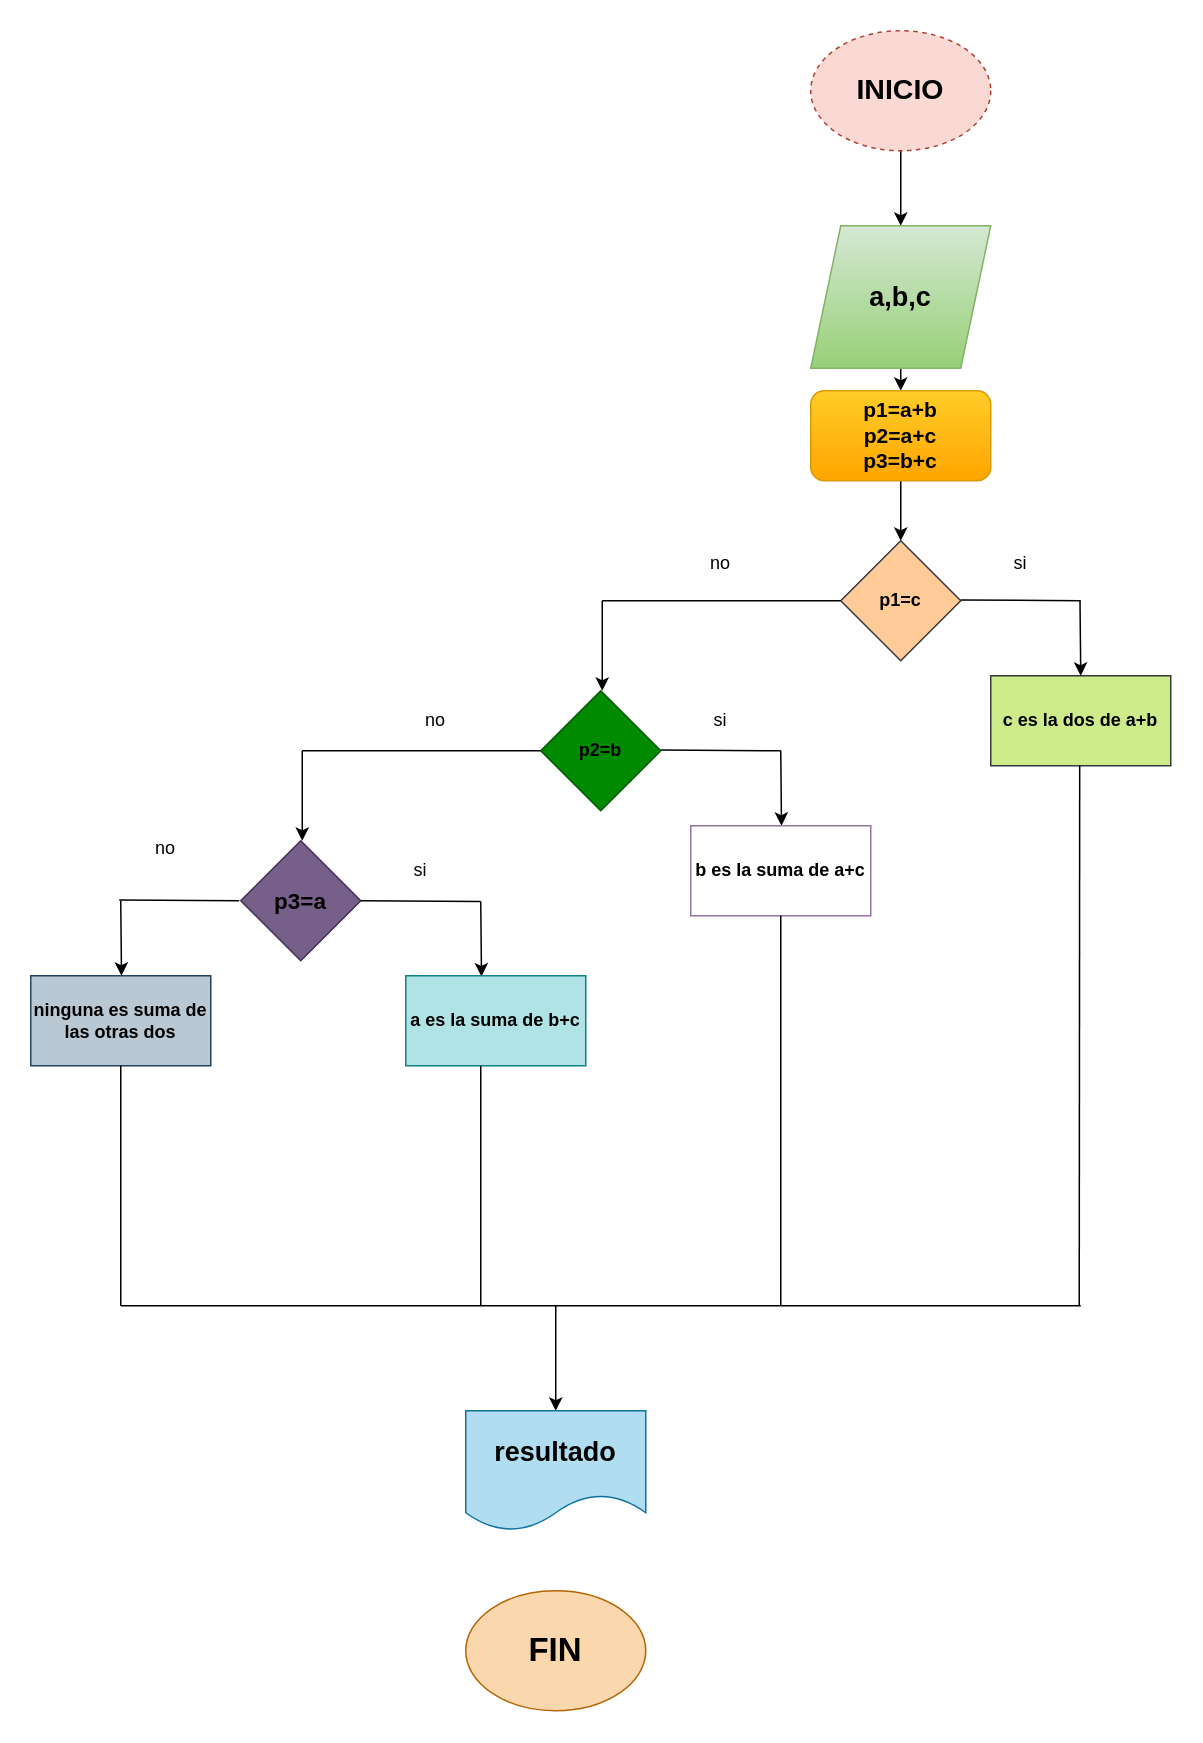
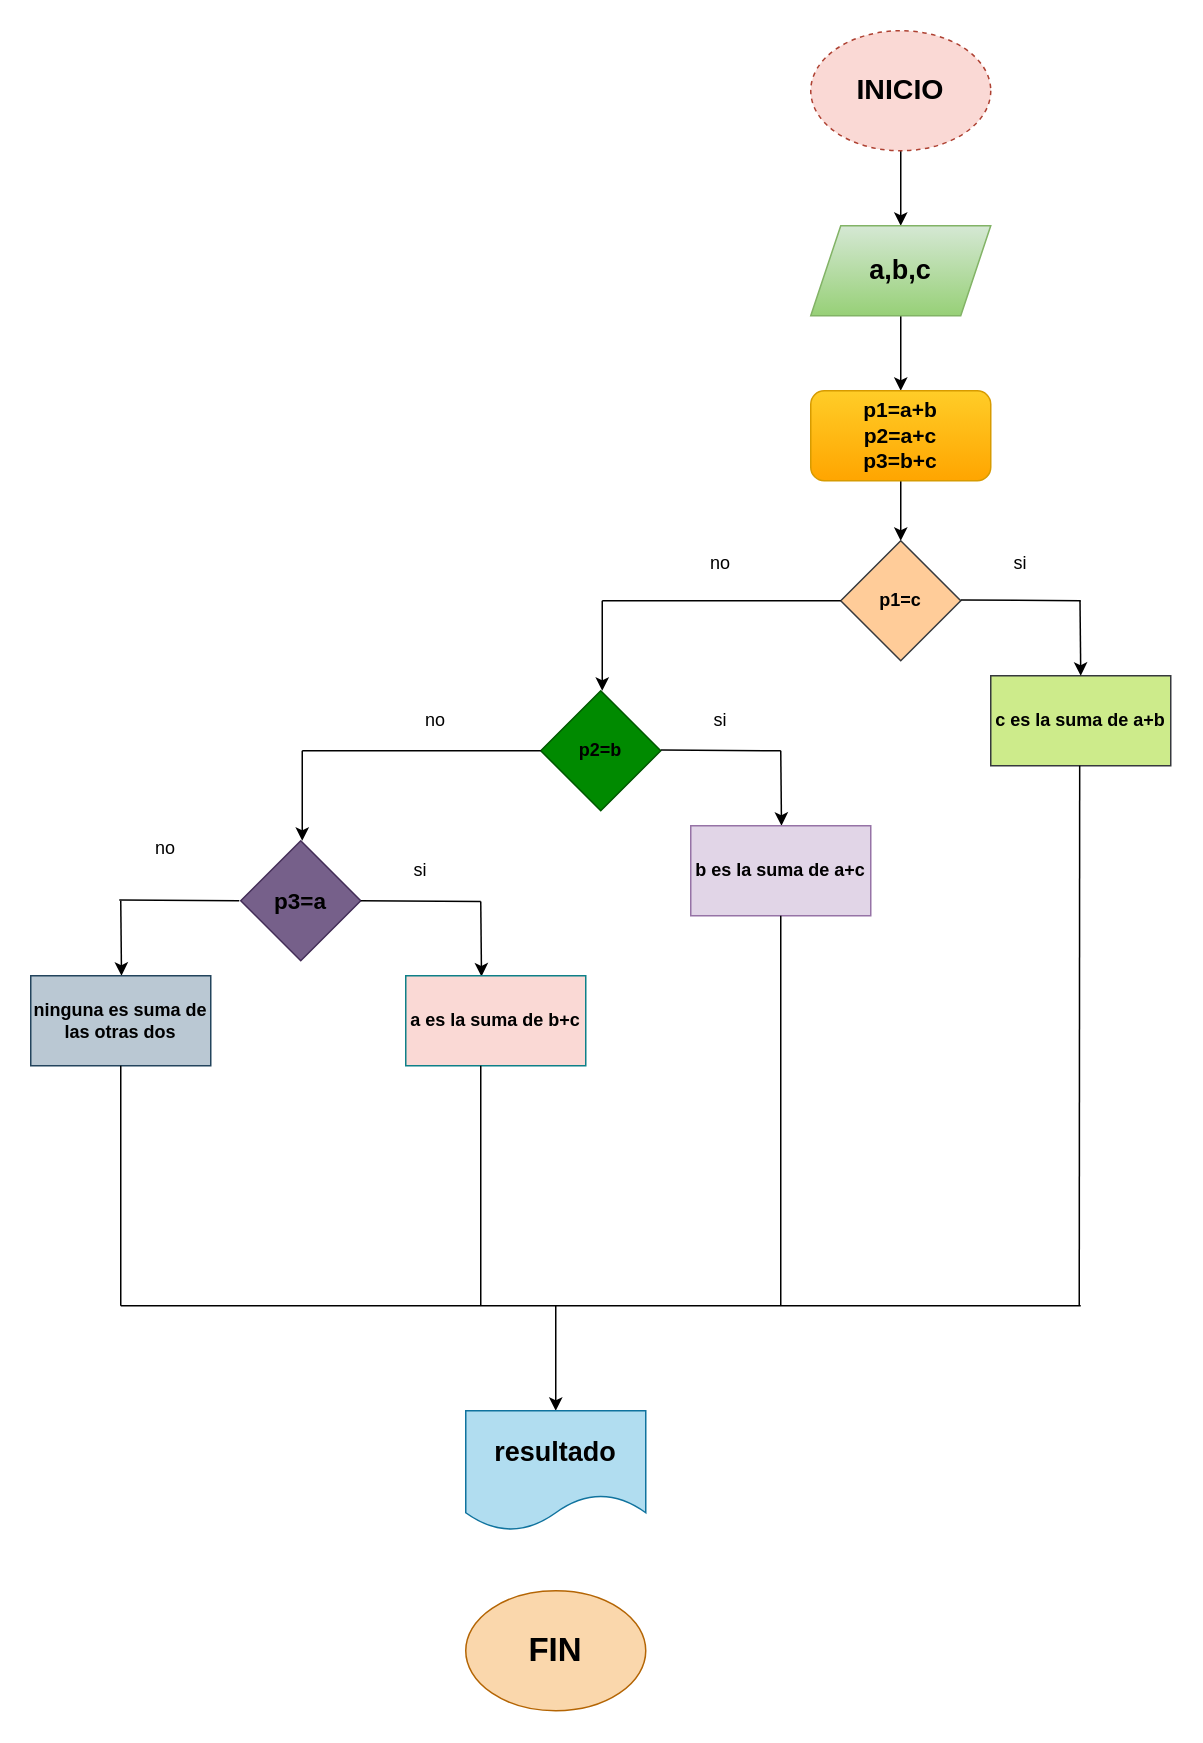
node "a,b,c": size 180x143 -> 180x90
node "c es la dos de a+b": label "c es la dos de a+b" -> "c es la suma de a+b"
node "b es la suma de a+c": fillcolor #ffffff -> #e1d5e7
node "a es la suma de b+c": fillcolor #b0e3e6 -> #fad9d5
